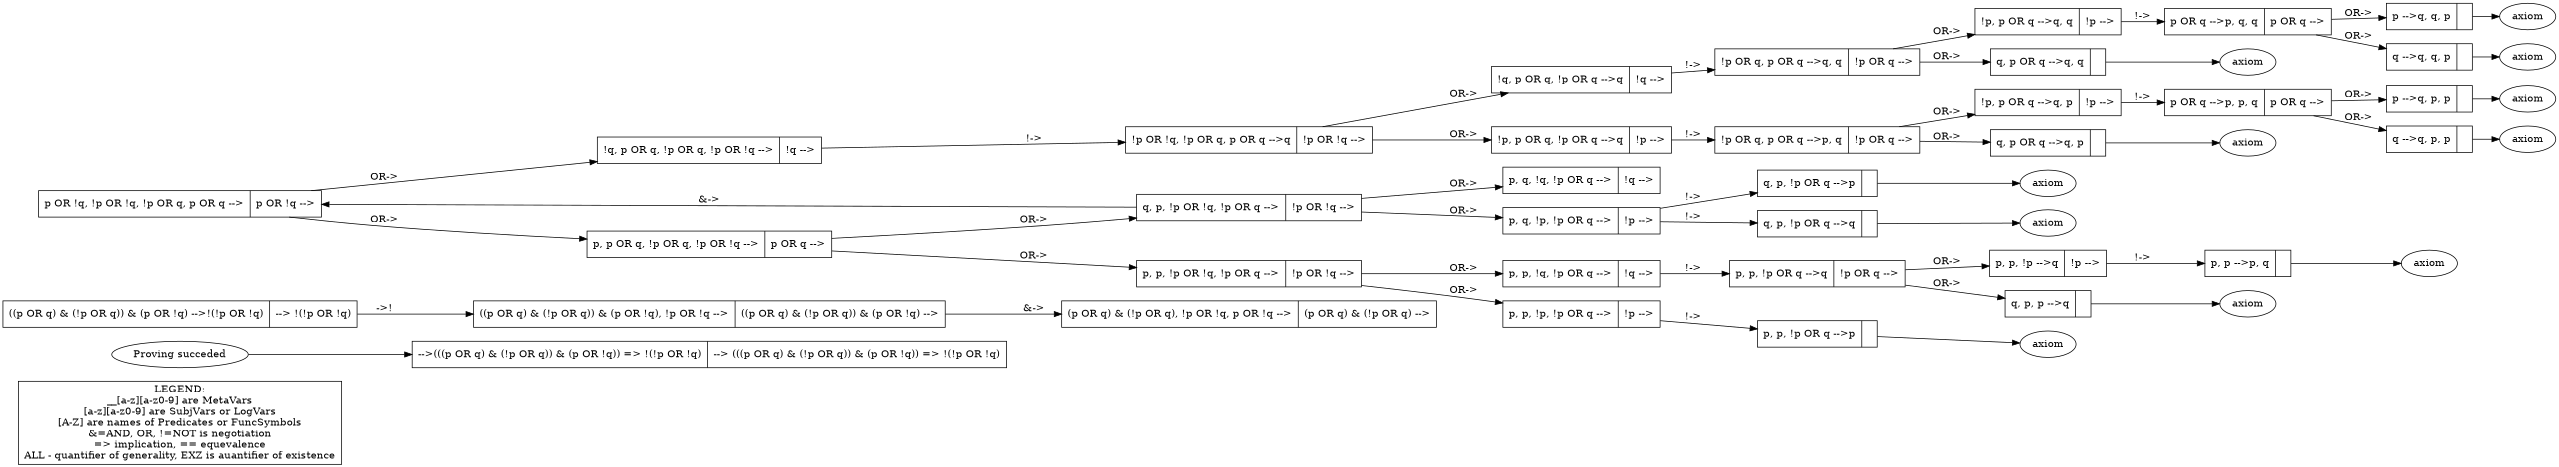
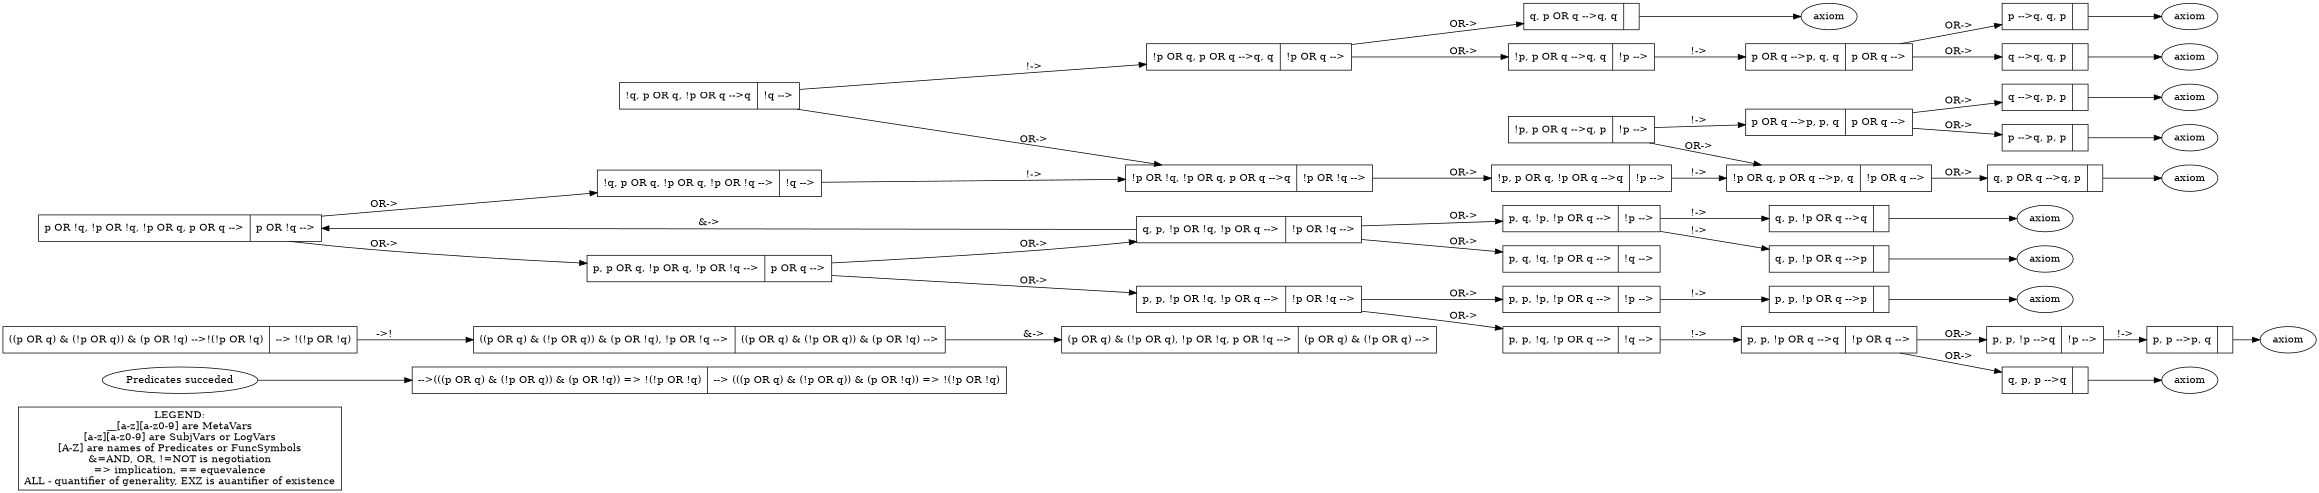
edge "!p OR !q, !p OR q, p OR q -->q" -> "!q, p OR q, !p OR q -->q": reversed
edge "!p OR q, p OR q -->p, q" -> "!p, p OR q -->q, p": reversed
node "Proving succeded": label "Proving succeded" -> "Predicates succeded"
